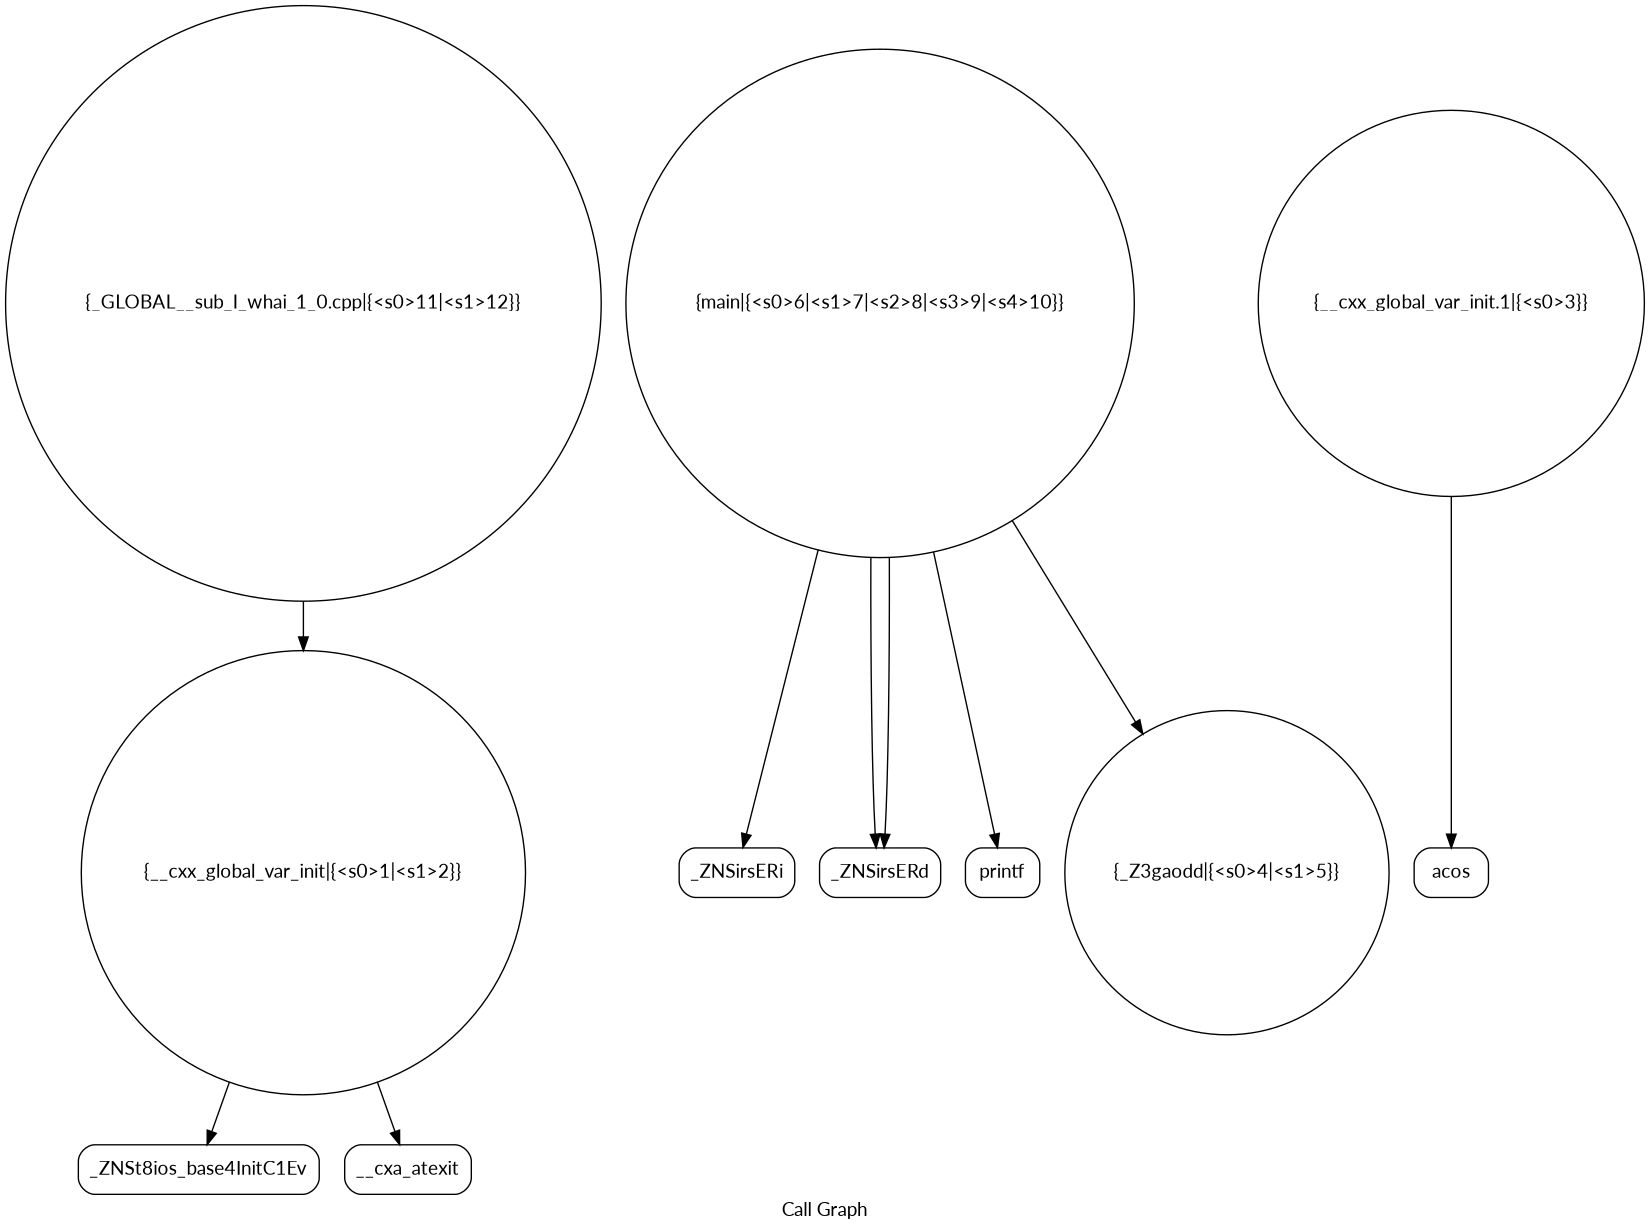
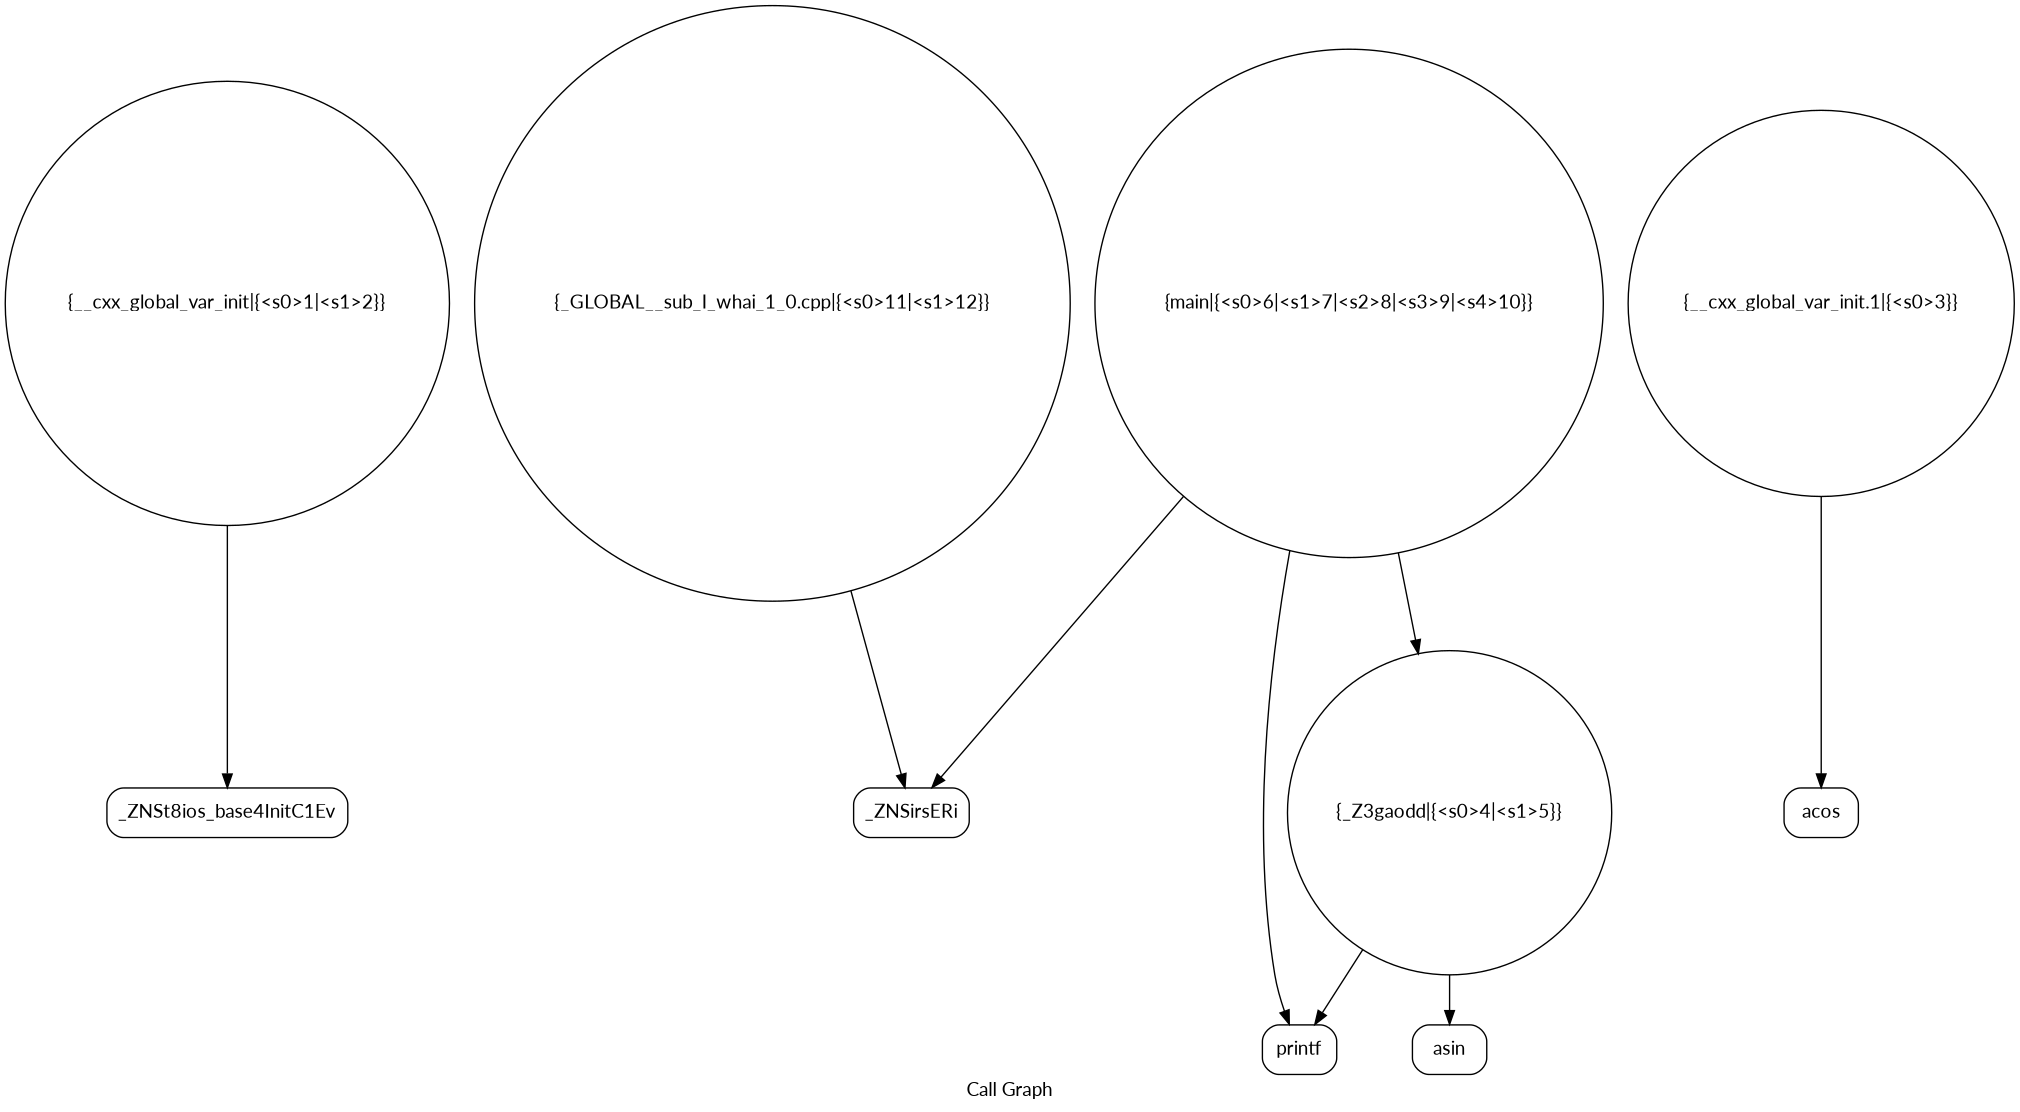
edge "{_GLOBAL__sub_I_whai_1_0.cpp|{<s0>11|<s1>12}}" -> "{__cxx_global_var_init|{<s0>1|<s1>2}}": now "{_GLOBAL__sub_I_whai_1_0.cpp|{<s0>11|<s1>12}}" -> "_ZNSirsERi"
node "_ZNSirsERd": removed
edge "{_Z3gaodd|{<s0>4|<s1>5}}" -> "printf": added
node "asin": added
node "__cxa_atexit": removed
